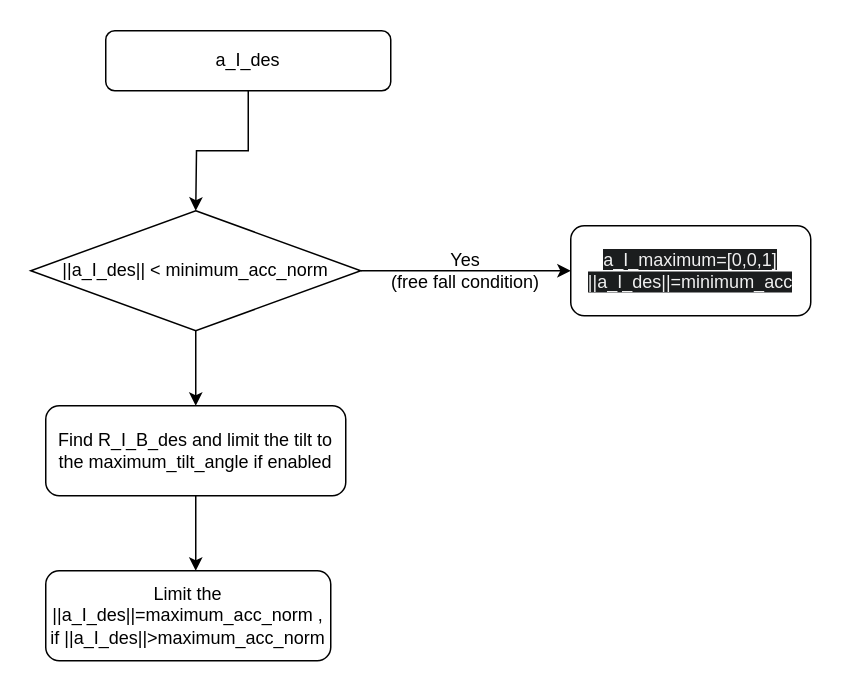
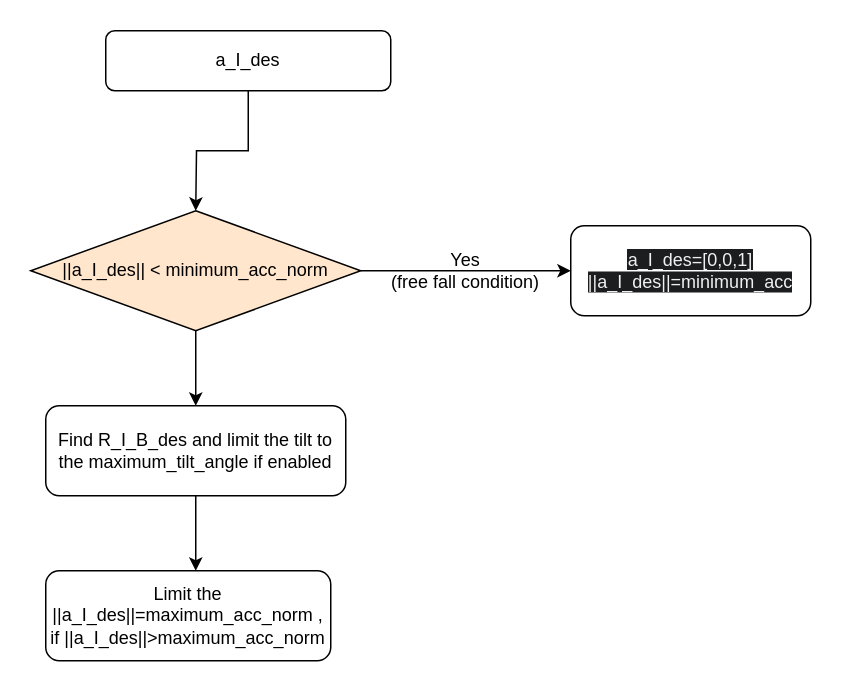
node "||a_I_des|| < minimum_acc_norm": fillcolor #ffffff -> #ffe6cc
node "a_I_maximum=[0,0,1]||a_I_des||=minimum_acc": label "a_I_maximum=[0,0,1]||a_I_des||=minimum_acc" -> "a_I_des=[0,0,1]||a_I_des||=minimum_acc"
